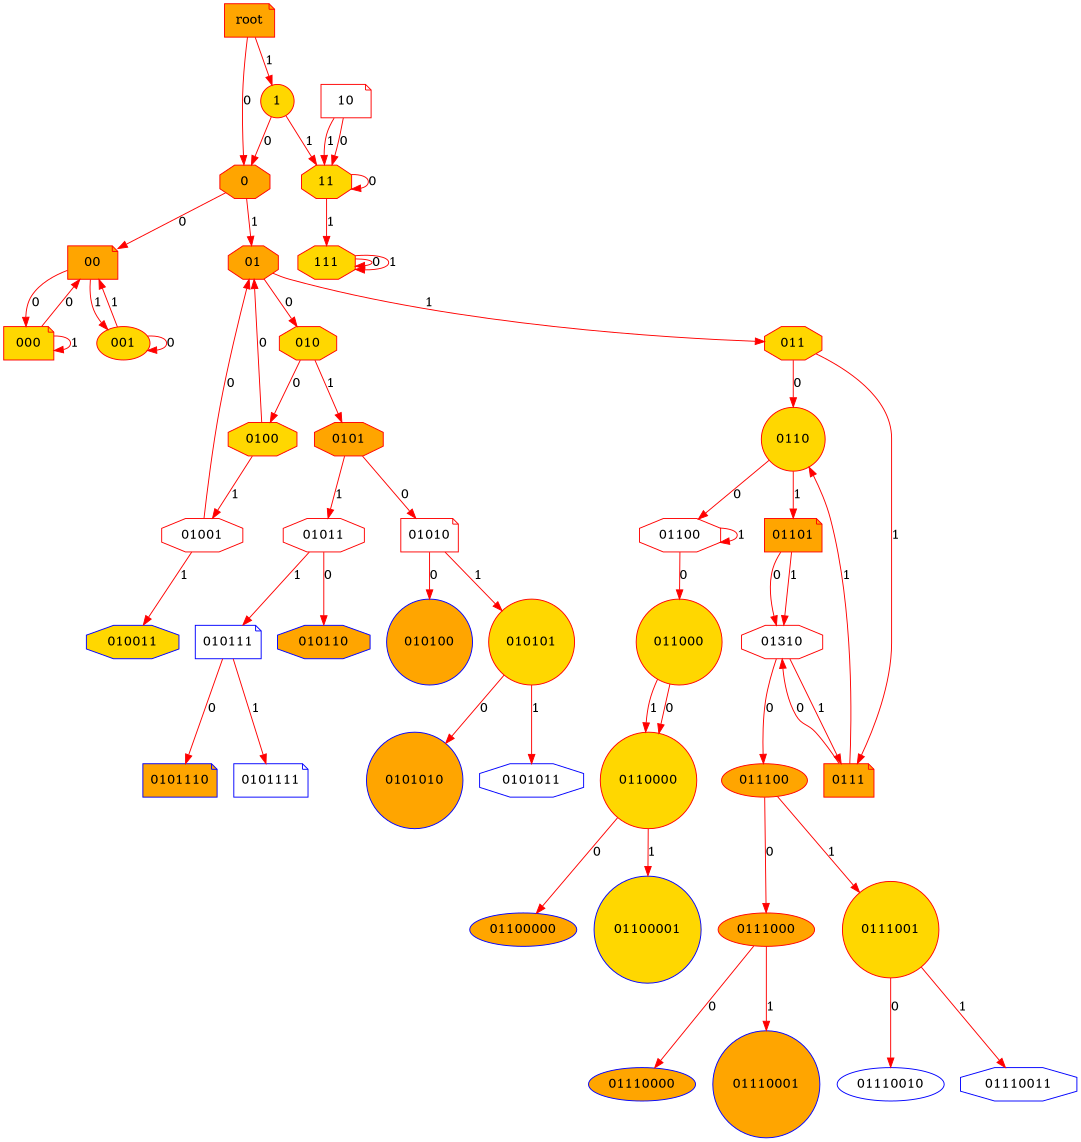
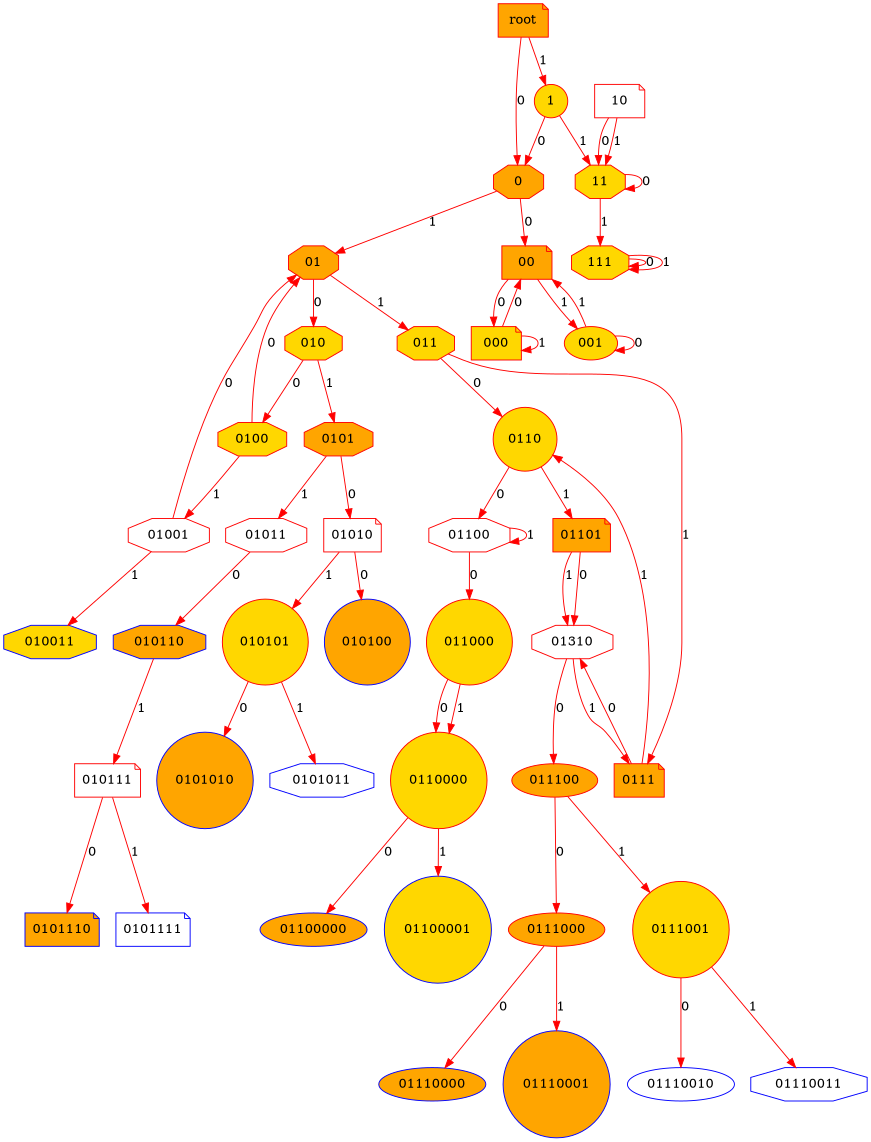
edge "01011" -> "010111": now "010110" -> "010111"
node "010111": color blue -> red
